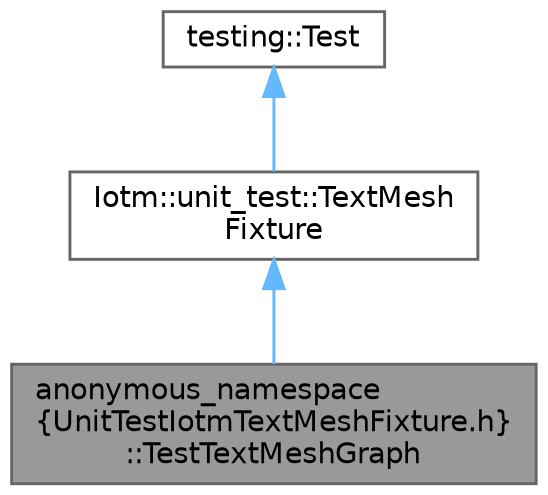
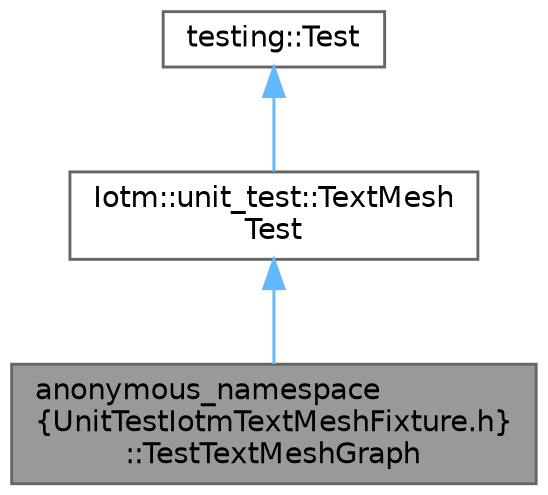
node "Iotm::unit_test::TextMesh Fixture": label "Iotm::unit_test::TextMesh Fixture" -> "Iotm::unit_test::TextMesh Test"
